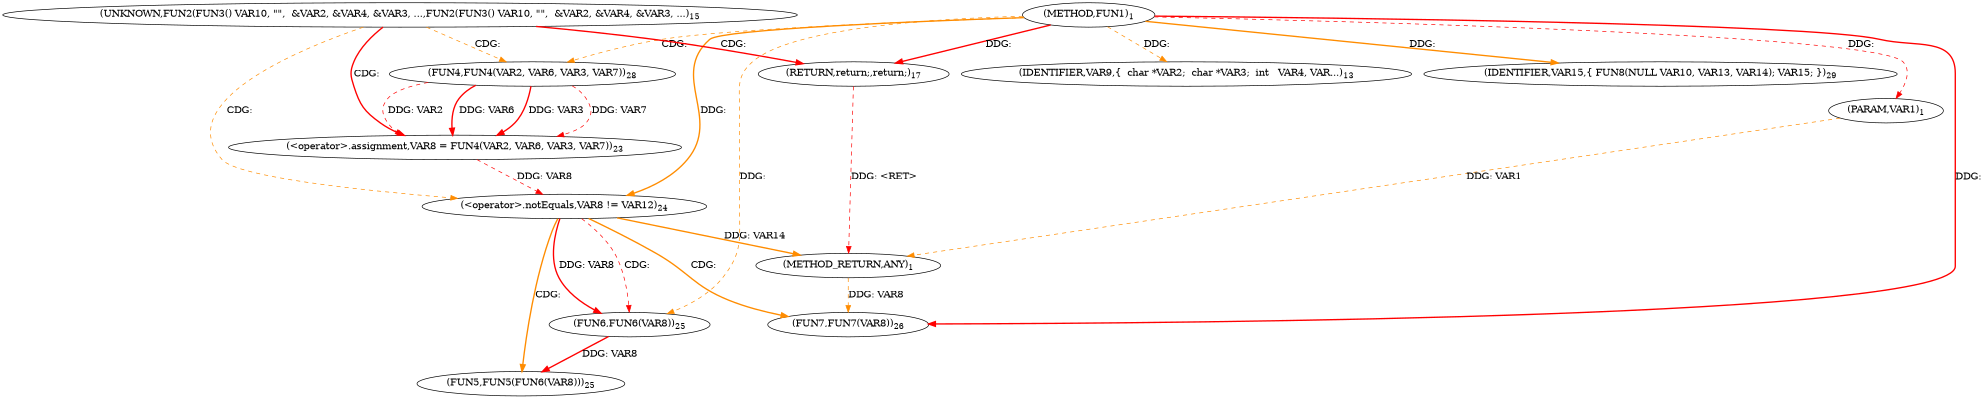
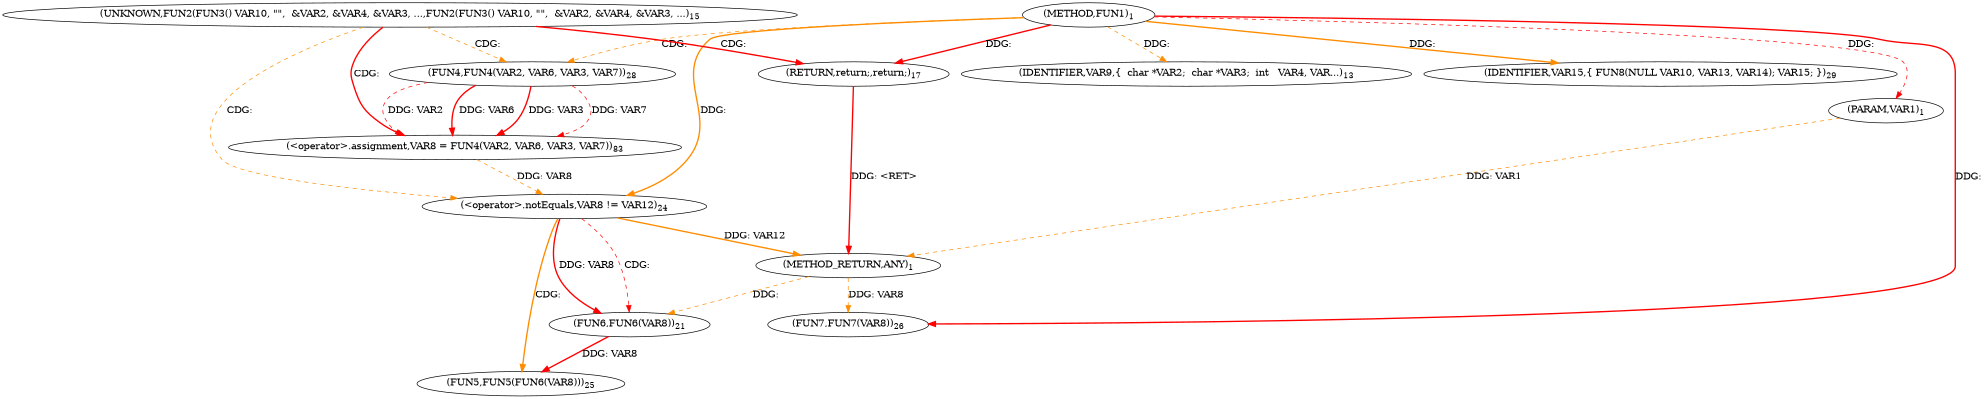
edge "(METHOD,FUN1)" -> "(FUN6,FUN6(VAR8))": now "(METHOD_RETURN,ANY)" -> "(FUN6,FUN6(VAR8))"
node "(<operator>.assignment,VAR8 = FUN4(VAR2, VAR6, VAR3, VAR7))": text "23" -> "83"
edge "(RETURN,return;,return;)" -> "(METHOD_RETURN,ANY)": style dashed -> bold
edge "(<operator>.assignment,VAR8 = FUN4(VAR2, VAR6, VAR3, VAR7))" -> "(<operator>.notEquals,VAR8 != VAR12)": color red -> darkorange
edge "(<operator>.notEquals,VAR8 != VAR12)" -> "(METHOD_RETURN,ANY)": label "DDG: VAR14" -> "DDG: VAR12"
edge "(<operator>.notEquals,VAR8 != VAR12)" -> "(FUN7,FUN7(VAR8))": removed, label "CDG:"
node "(FUN6,FUN6(VAR8))": text "25" -> "21"
